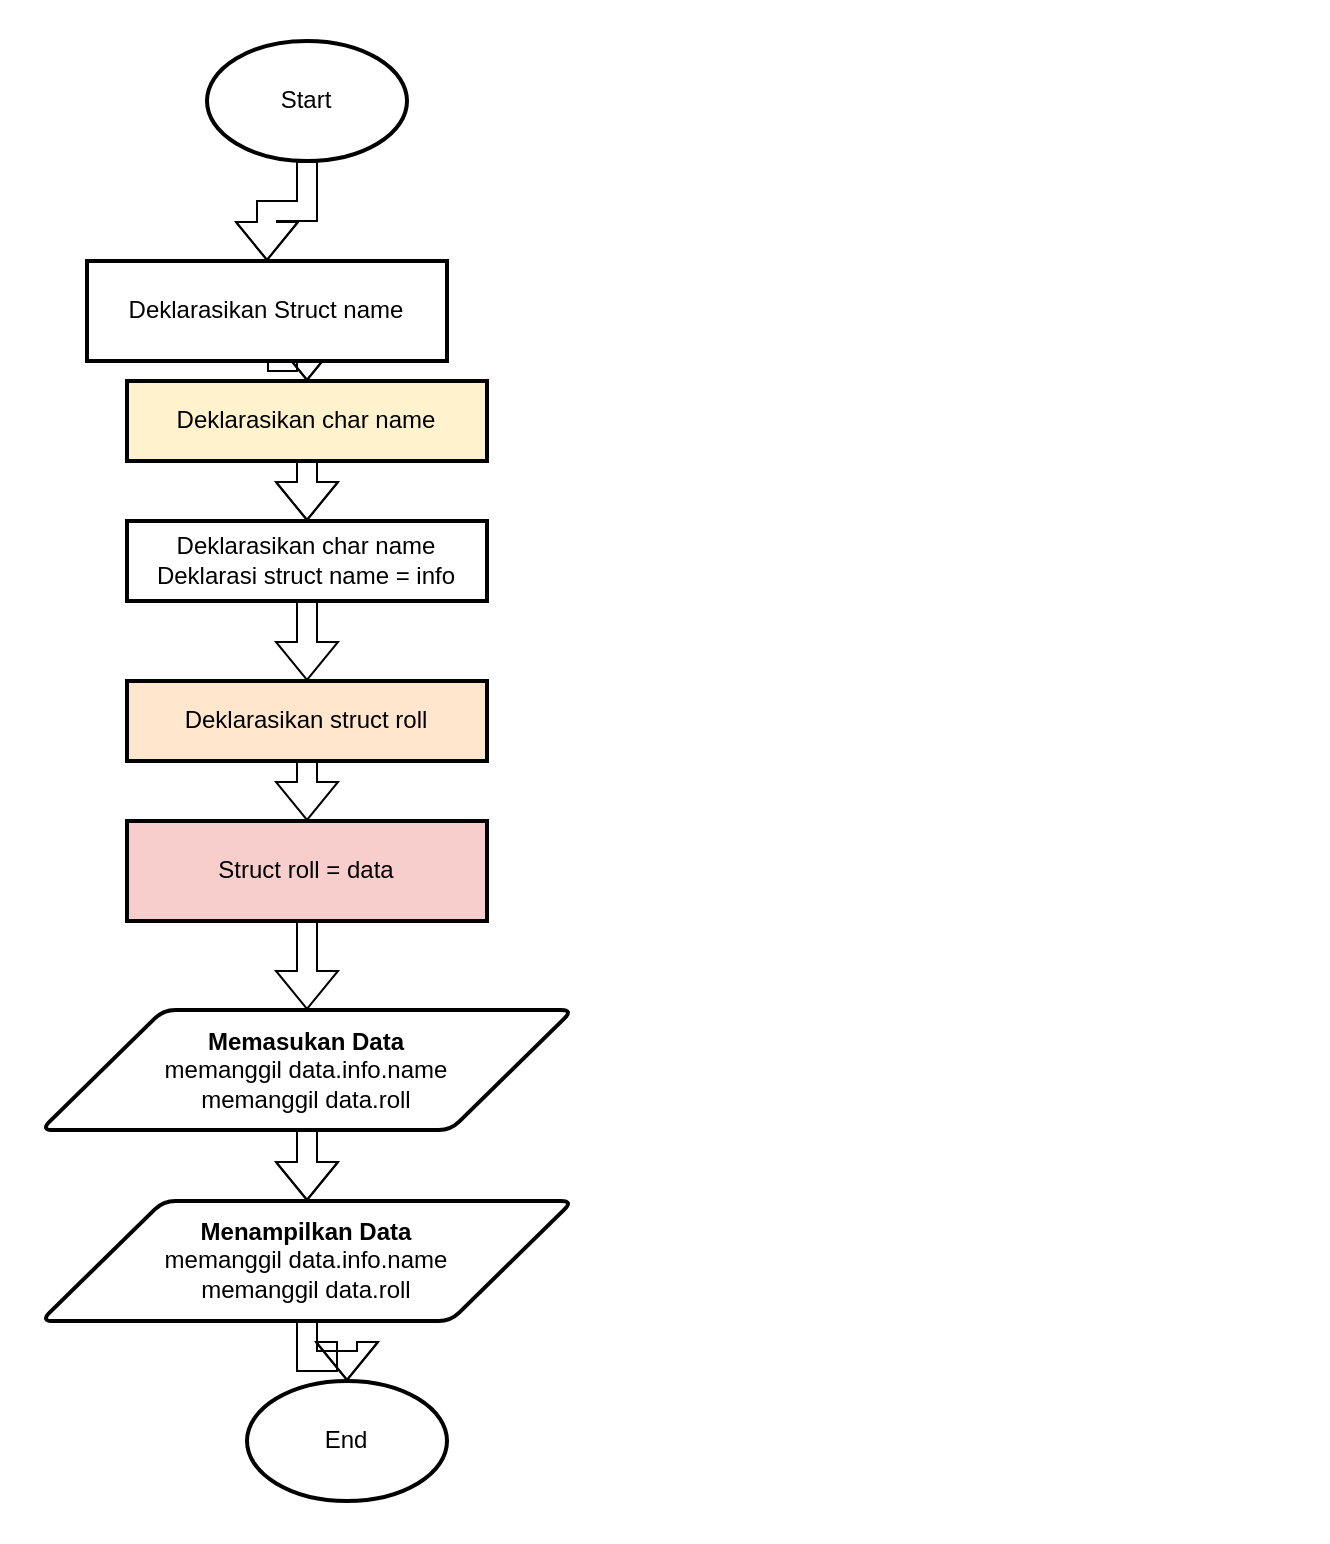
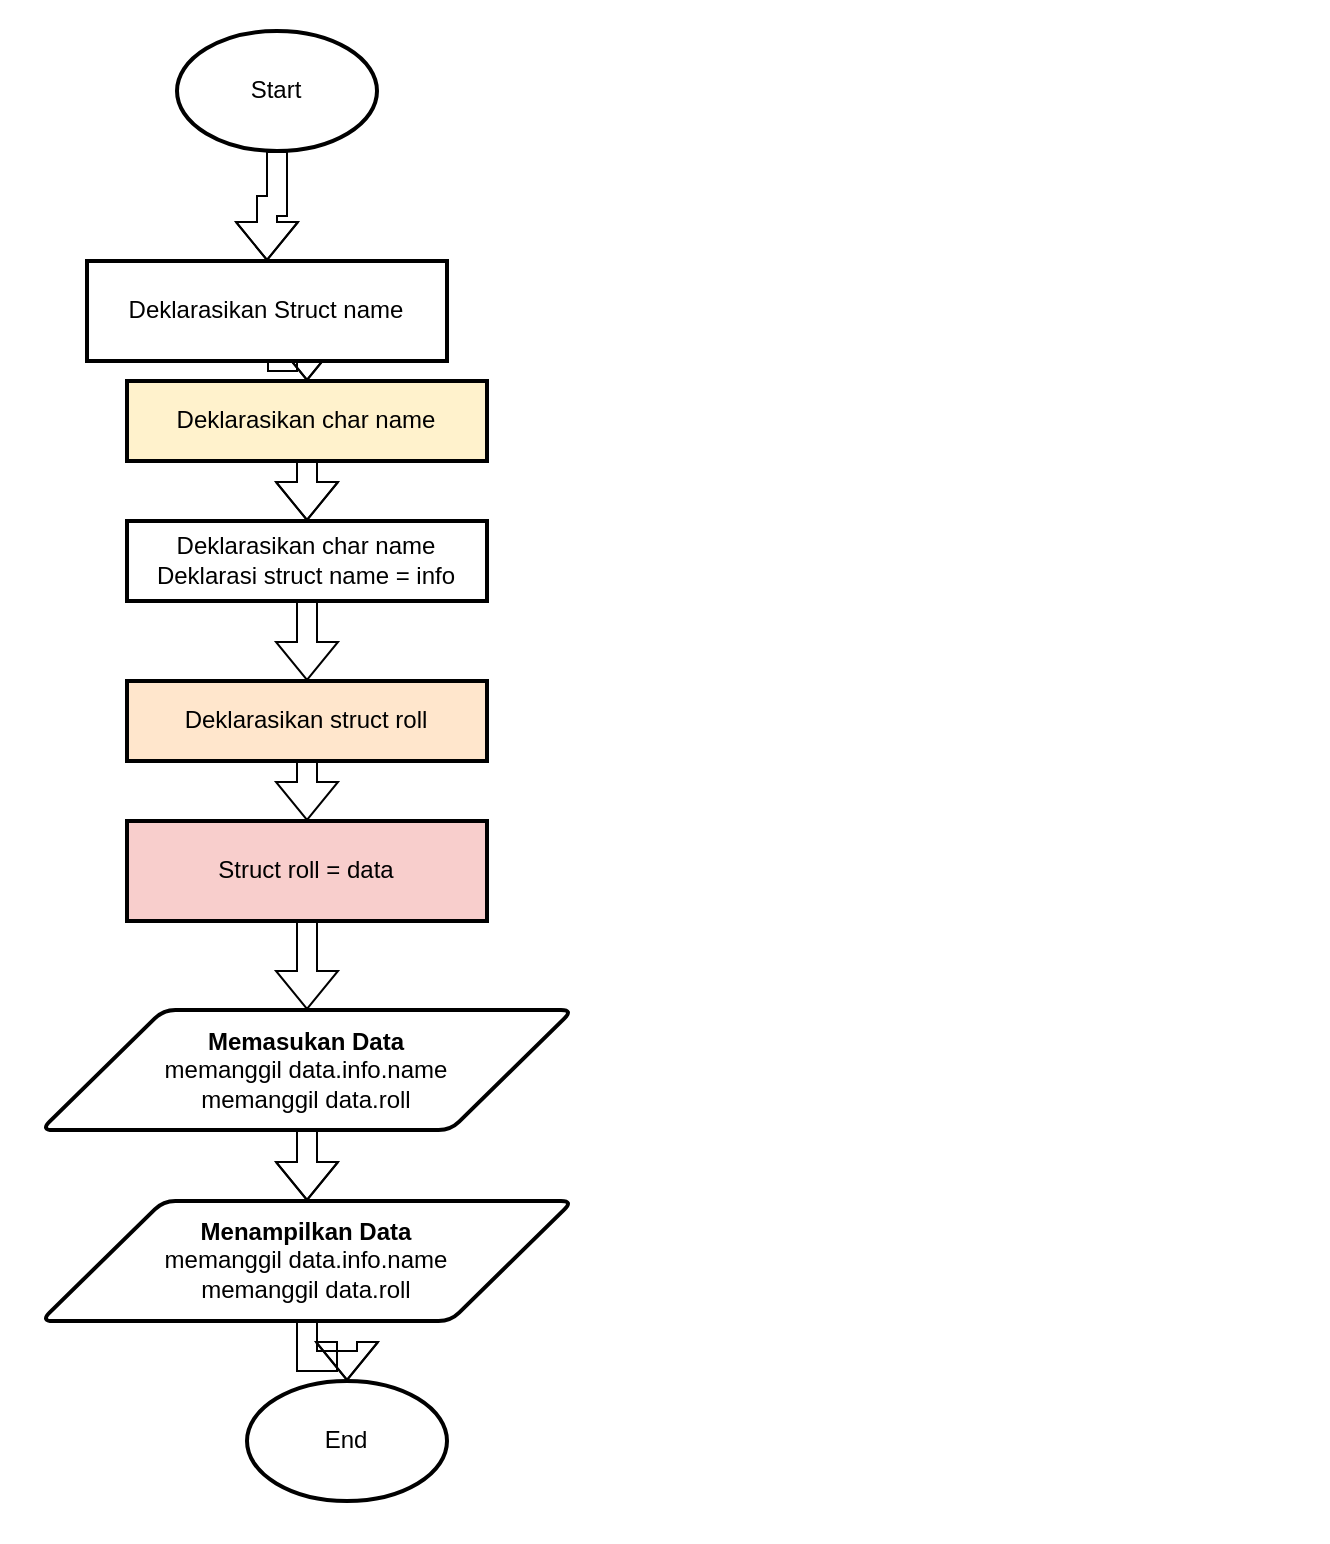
node "Start": moved (307, 101) -> (277, 91)
